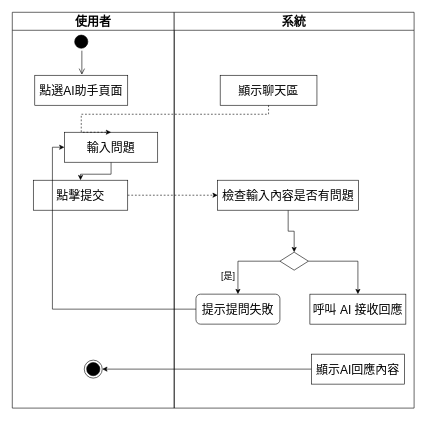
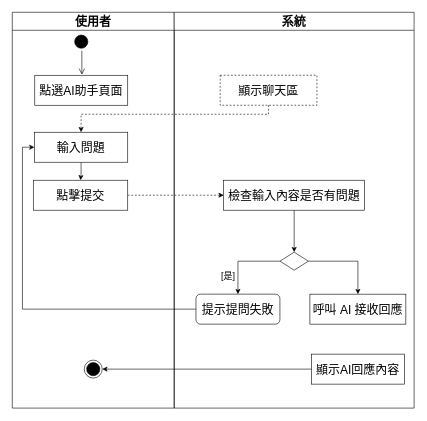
node "顯示聊天區": style solid -> dashed
node "輸入問題": moved (111, 147) -> (81, 147)
node "檢查輸入內容是否有問題": moved (288, 195) -> (294, 195)
